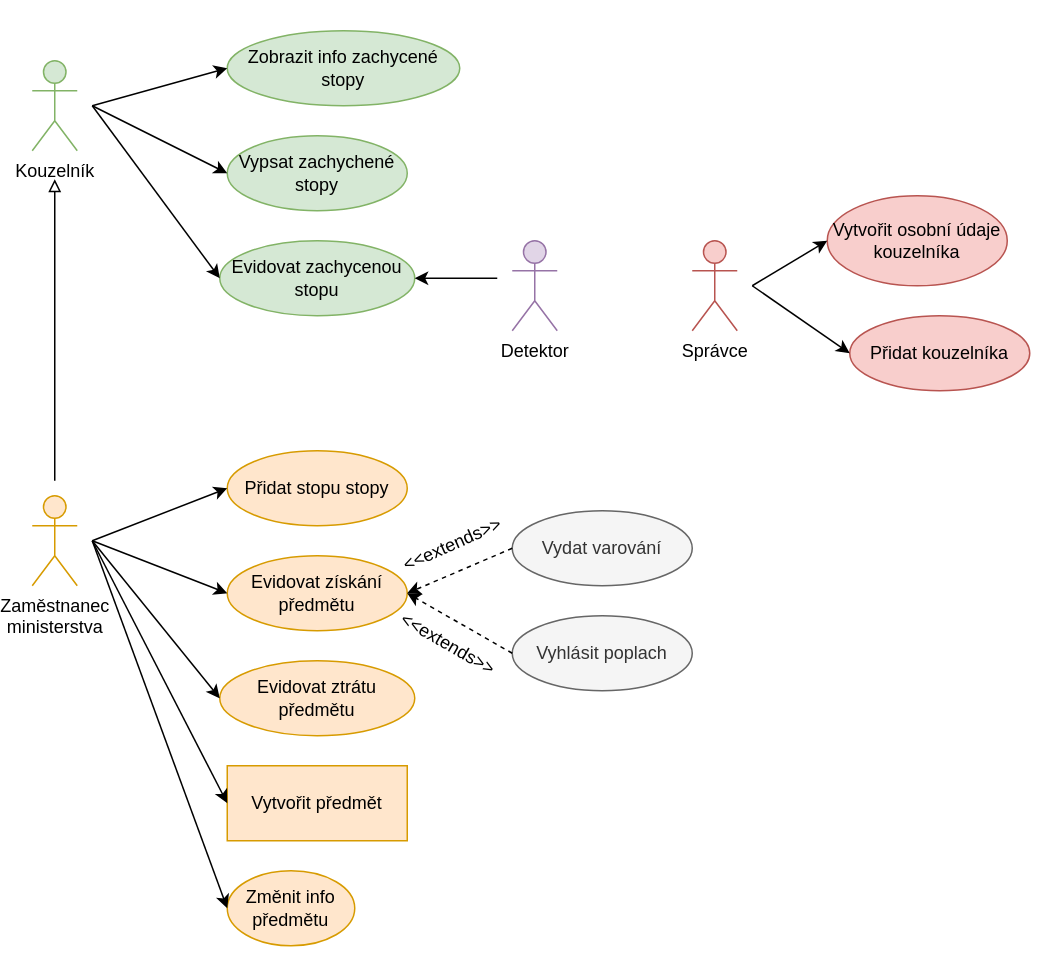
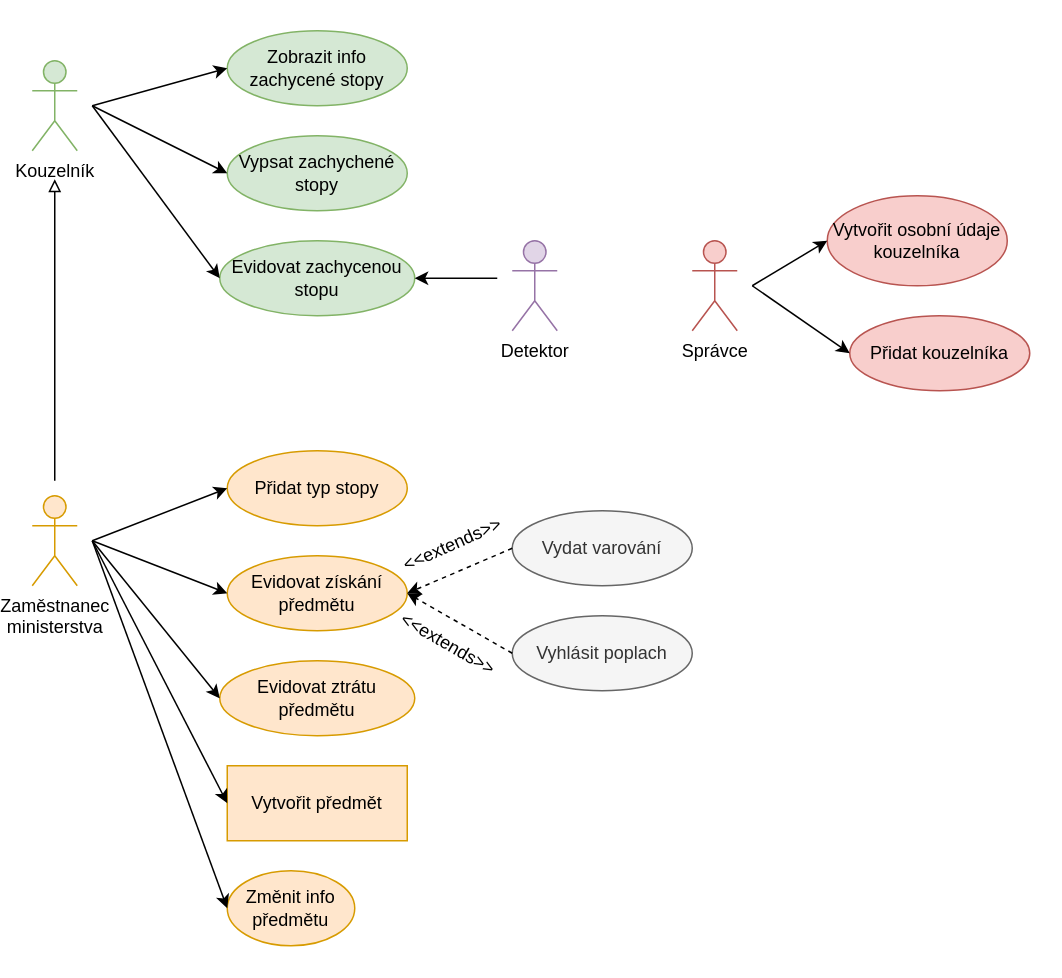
node "Zobrazit info zachycené stopy": size 233x75 -> 180x75
node "Přidat stopu stopy": label "Přidat stopu stopy" -> "Přidat typ stopy"
